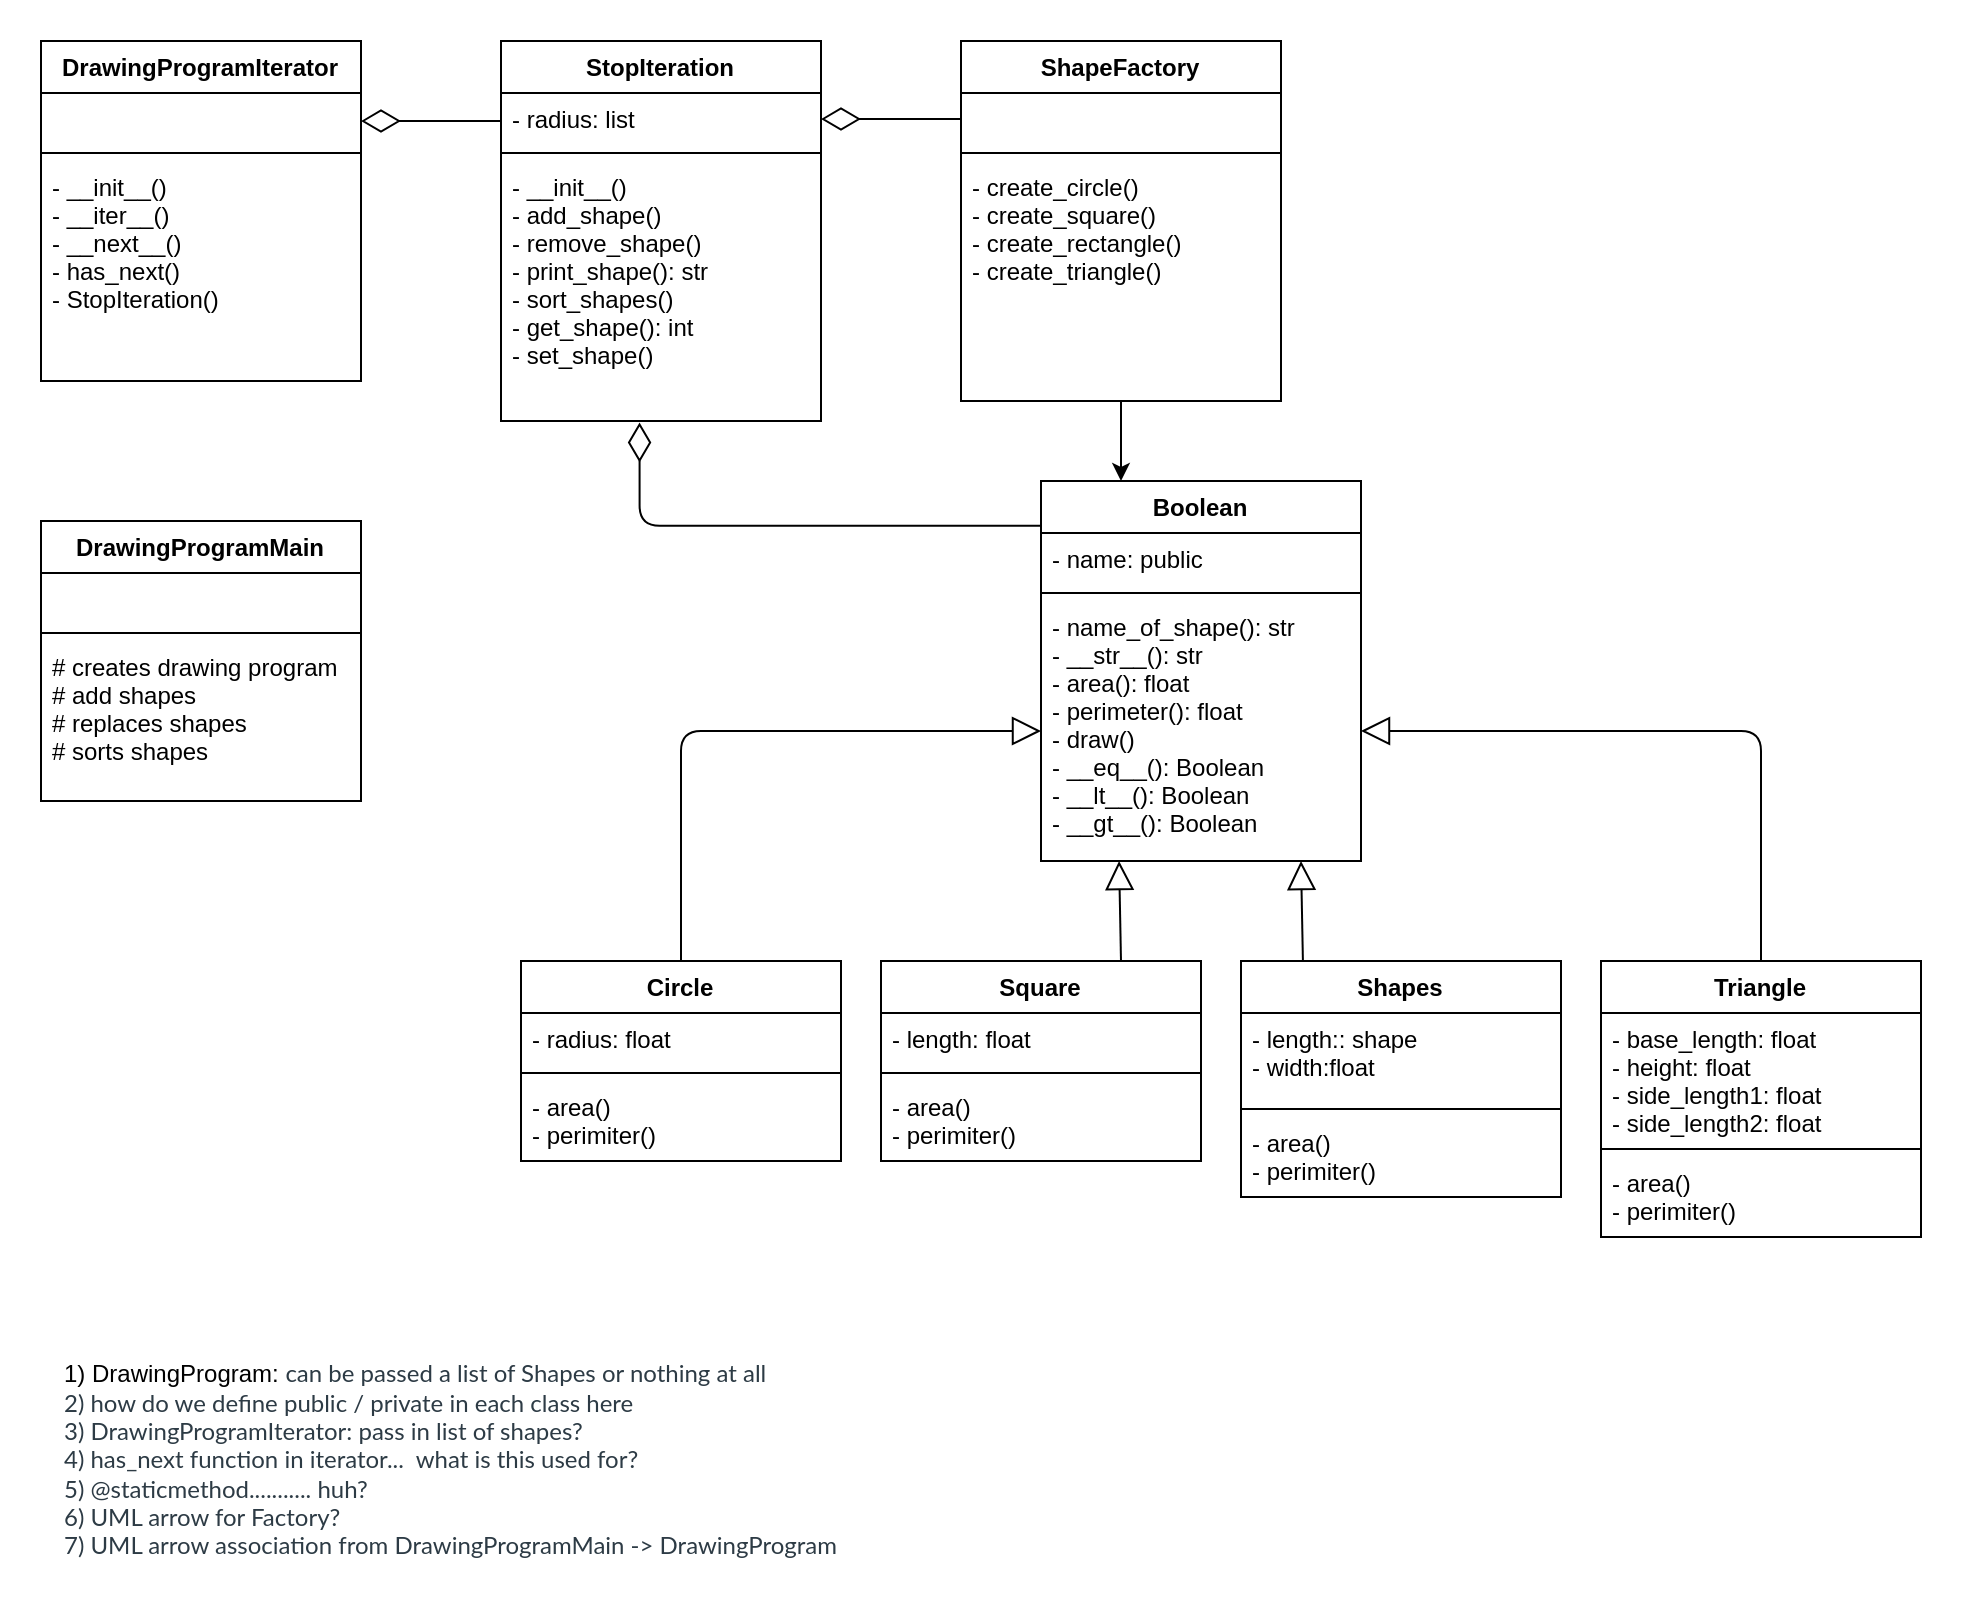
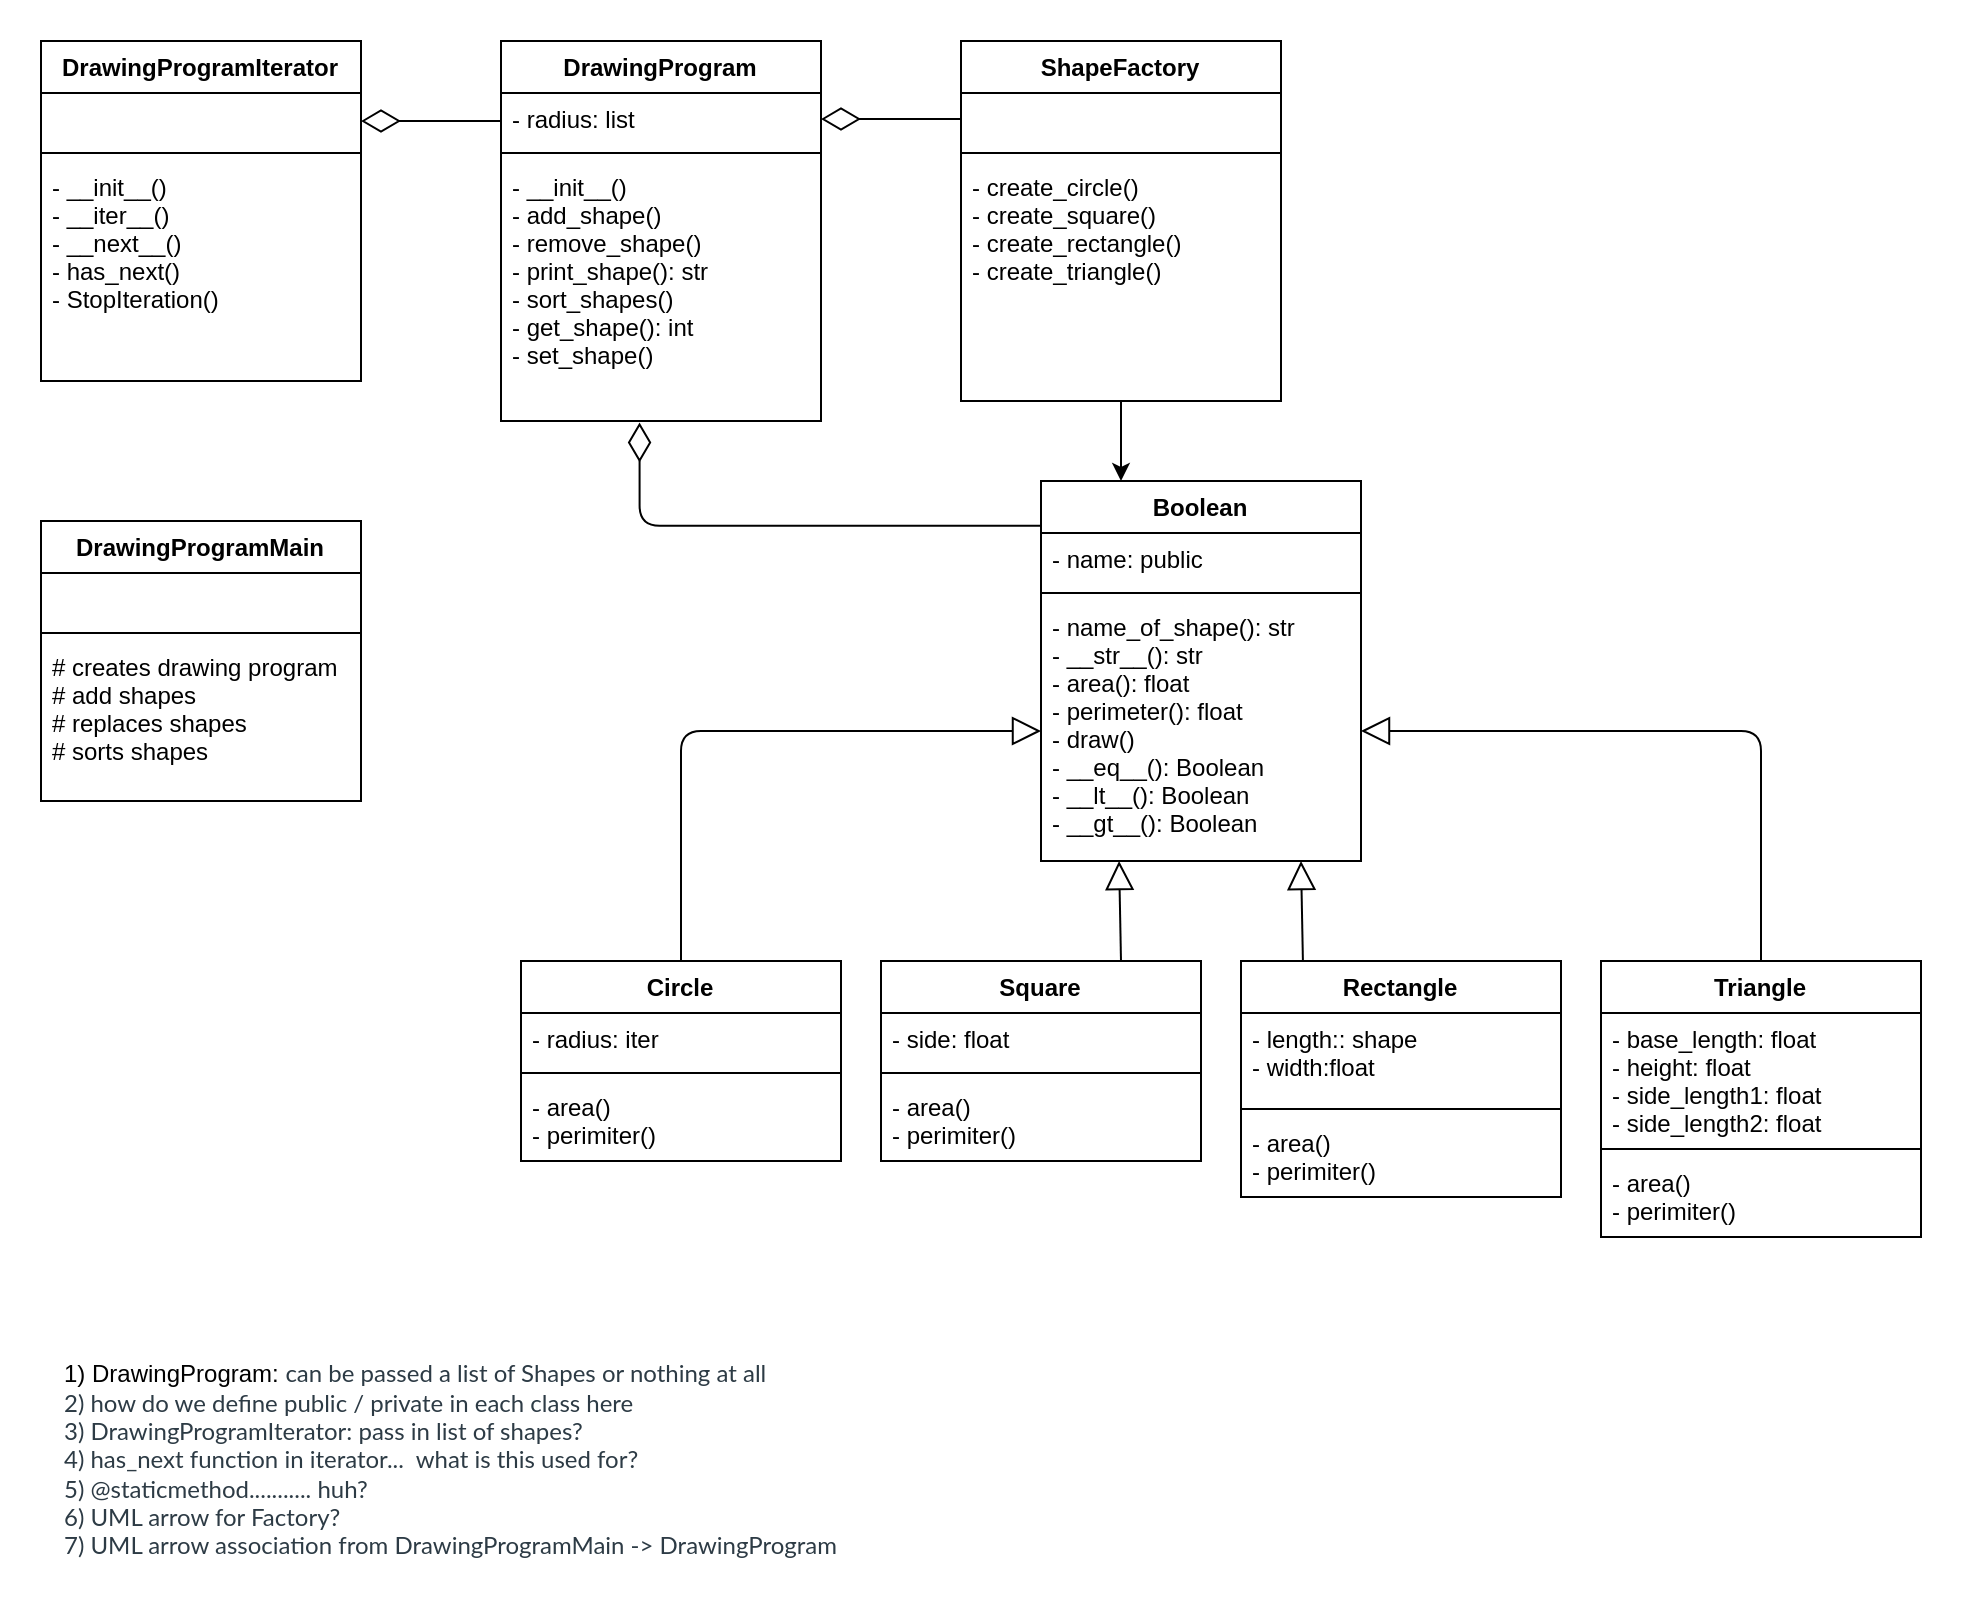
node "StopIteration": label "StopIteration" -> "DrawingProgram"
node "Shapes": label "Shapes" -> "Rectangle"
node "- radius: float": label "- radius: float" -> "- radius: iter"
node "- length: float": label "- length: float" -> "- side: float"
